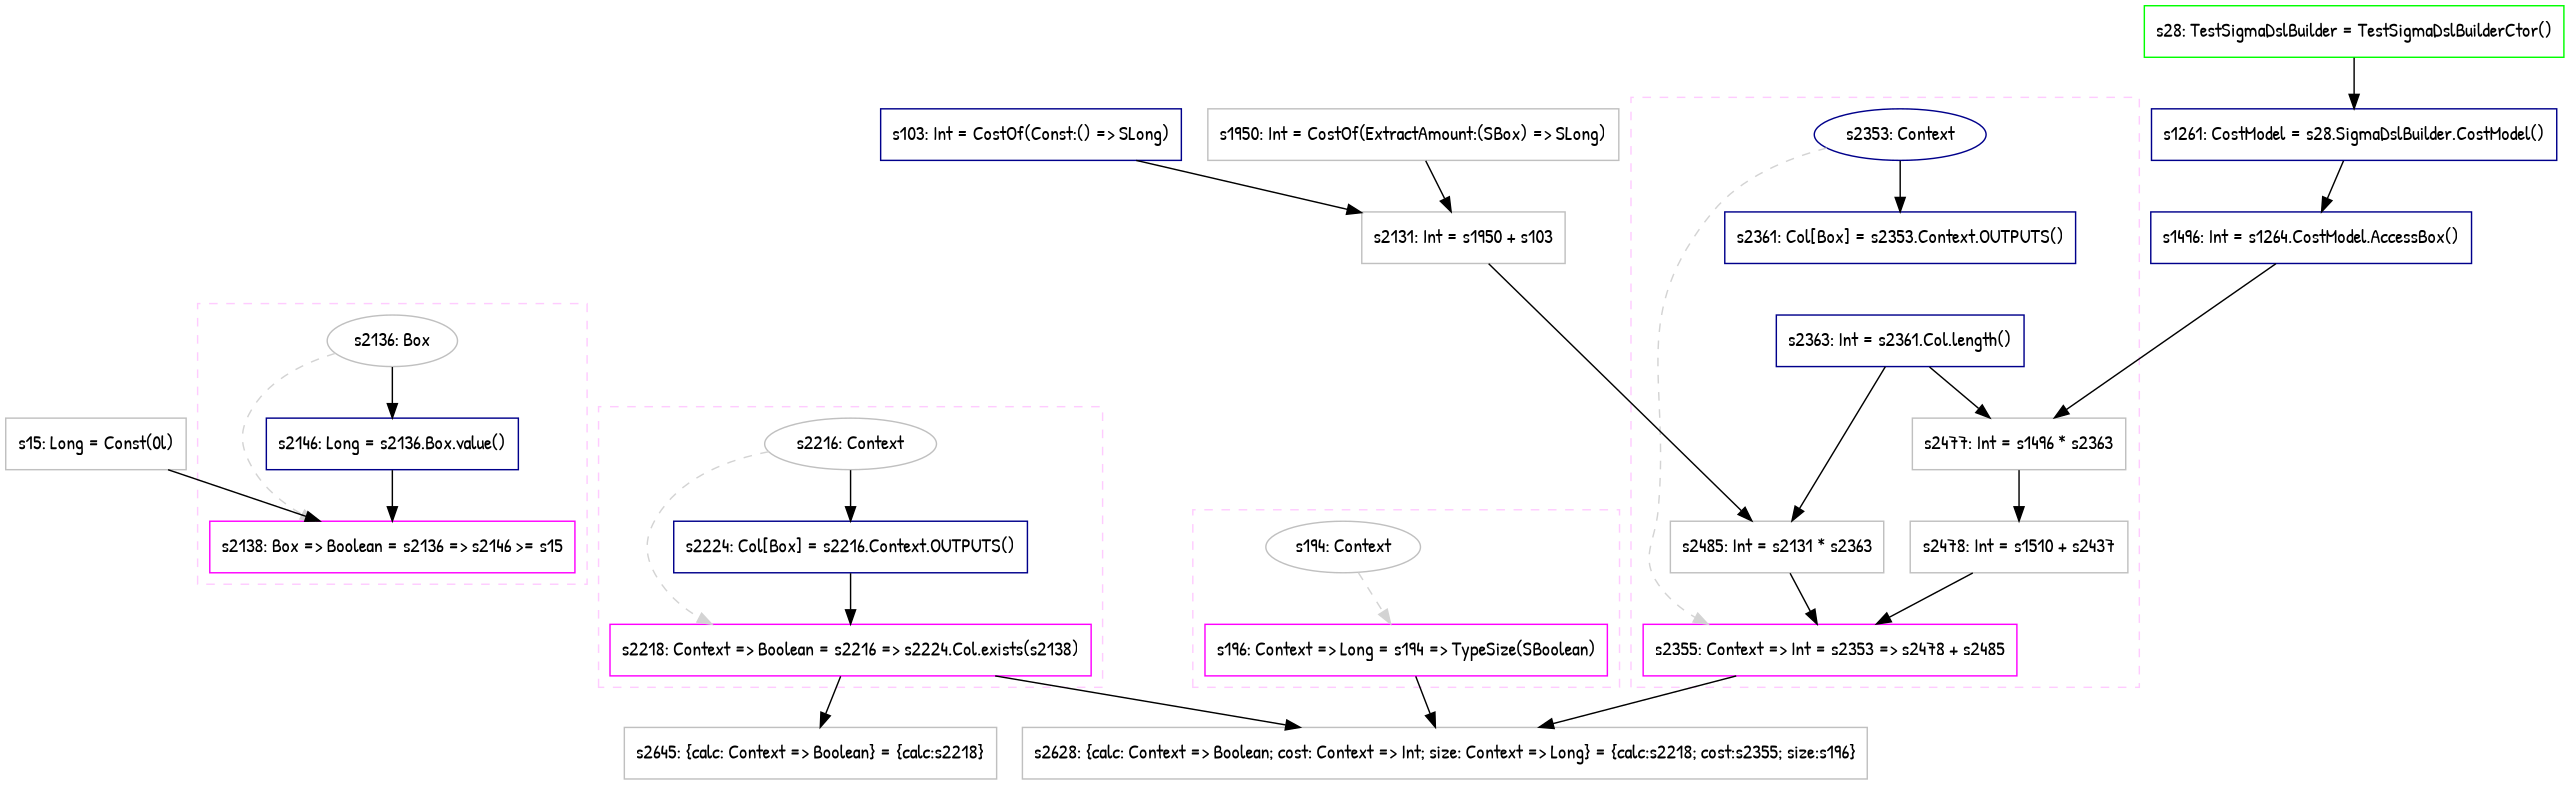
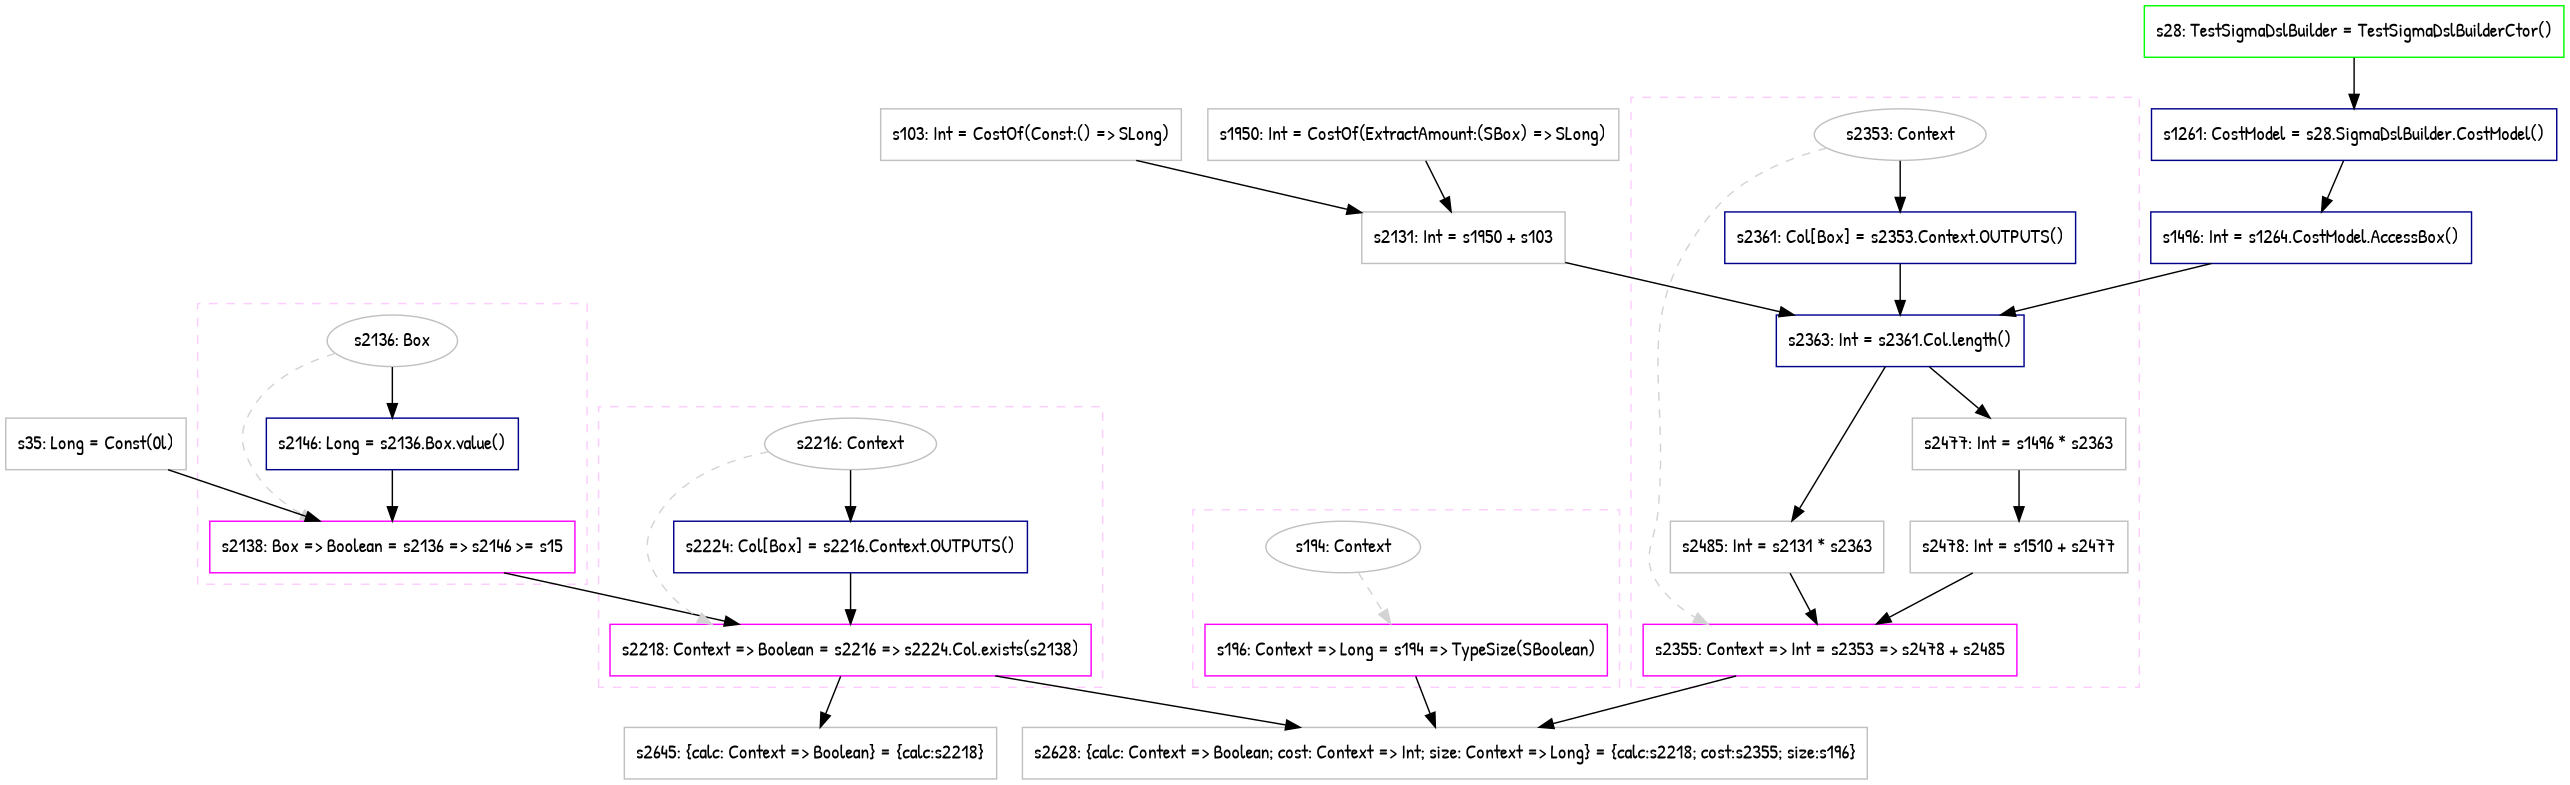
node "s103: Int = CostOf(Const:() => SLong)": color darkblue -> gray
node "s2353: Context": color darkblue -> gray
edge "s2361: Col[Box] = s2353.Context.OUTPUTS()" -> "s2363: Int = s2361.Col.length()": added
edge "s1496: Int = s1264.CostModel.AccessBox()" -> "s2477: Int = s1496 * s2363": now "s1496: Int = s1264.CostModel.AccessBox()" -> "s2363: Int = s2361.Col.length()"
edge "s2131: Int = s1950 + s103" -> "s2485: Int = s2131 * s2363": now "s2131: Int = s1950 + s103" -> "s2363: Int = s2361.Col.length()"
node "s15: Long = Const(0l)": label "s15: Long = Const(0l)" -> "s35: Long = Const(0l)"
node "s2478: Int = s1510 + s2437": label "s2478: Int = s1510 + s2437" -> "s2478: Int = s1510 + s2477"
edge "s2138: Box => Boolean = s2136 => s2146 >= s15" -> "s2218: Context => Boolean = s2216 => s2224.Col.exists(s2138)": added
